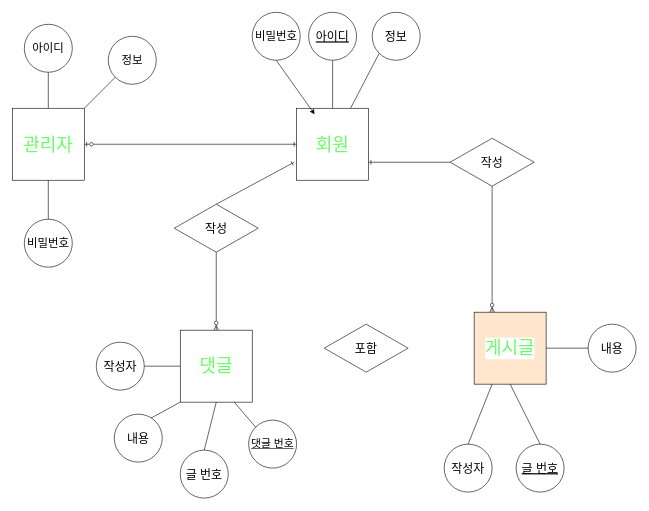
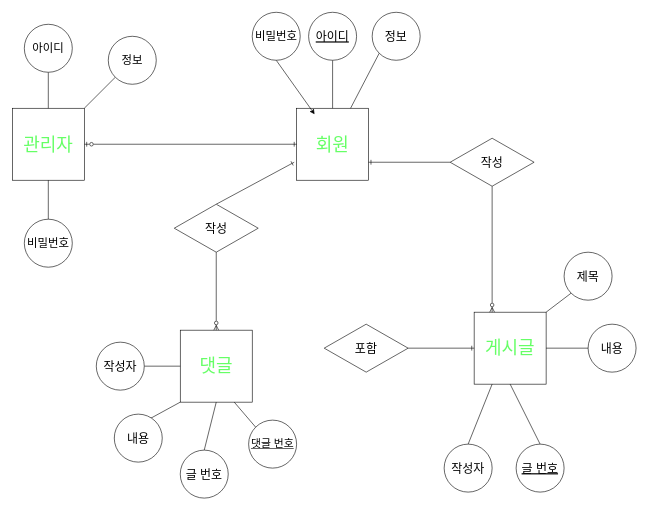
node "제목": added
edge "제목" -- "게시글": added
edge "포함" -> "게시글": added
node "게시글": fillcolor #ffe6cc -> #ffffff
